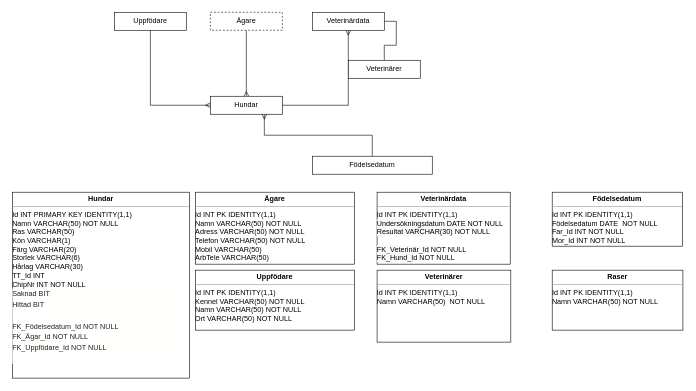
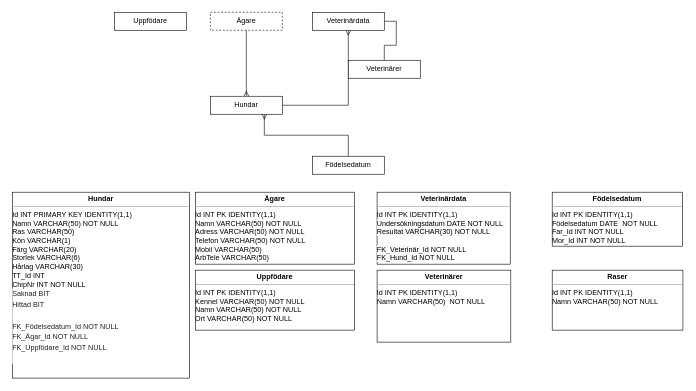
edge "Uppfödare" -> "Hundar": removed
node "Födelsedatum": size 120x18 -> 72x18
